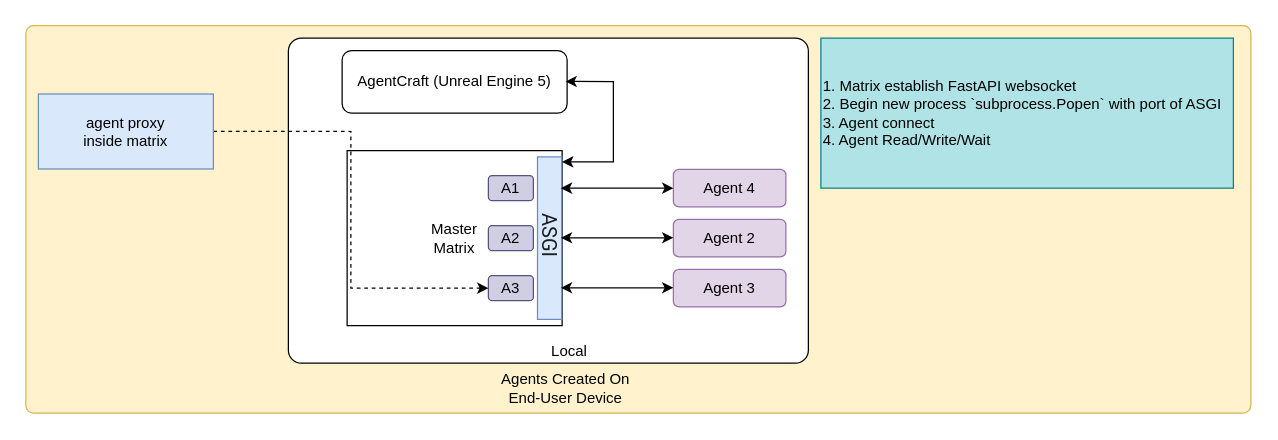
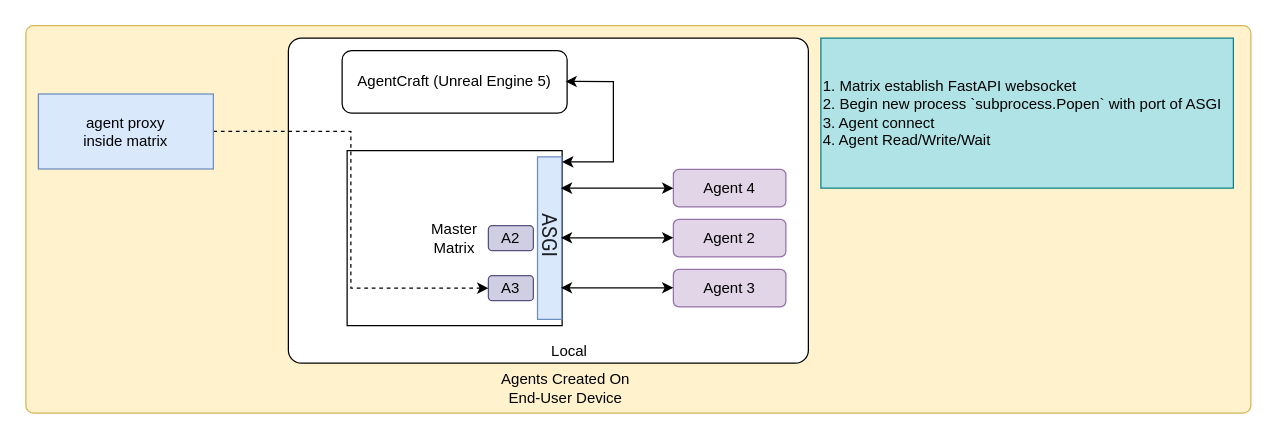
node "A1": removed
